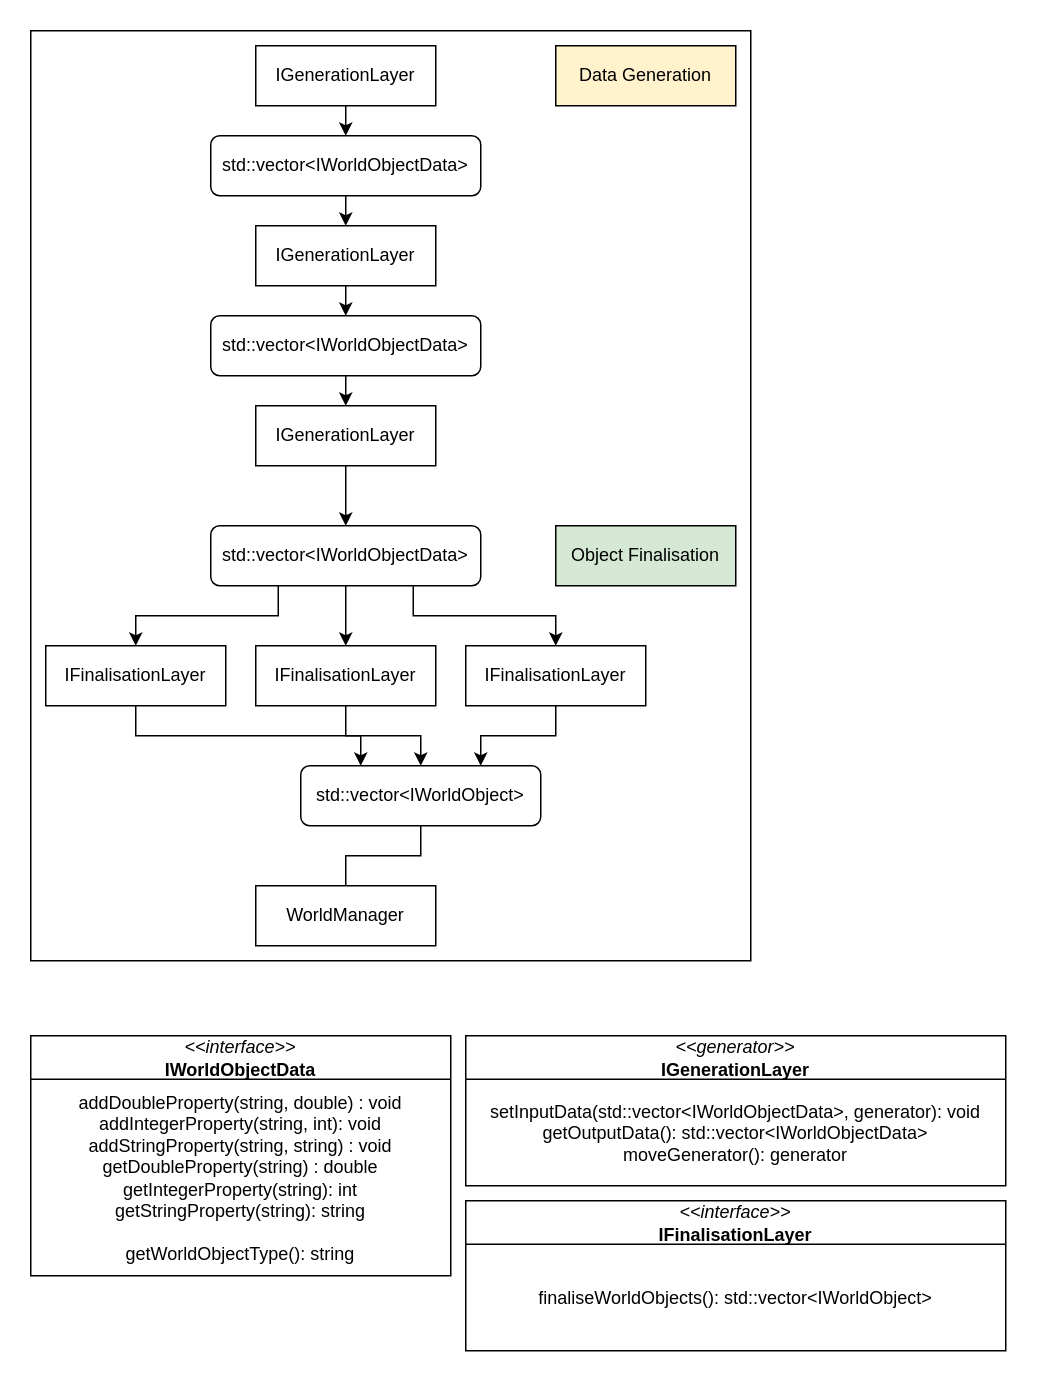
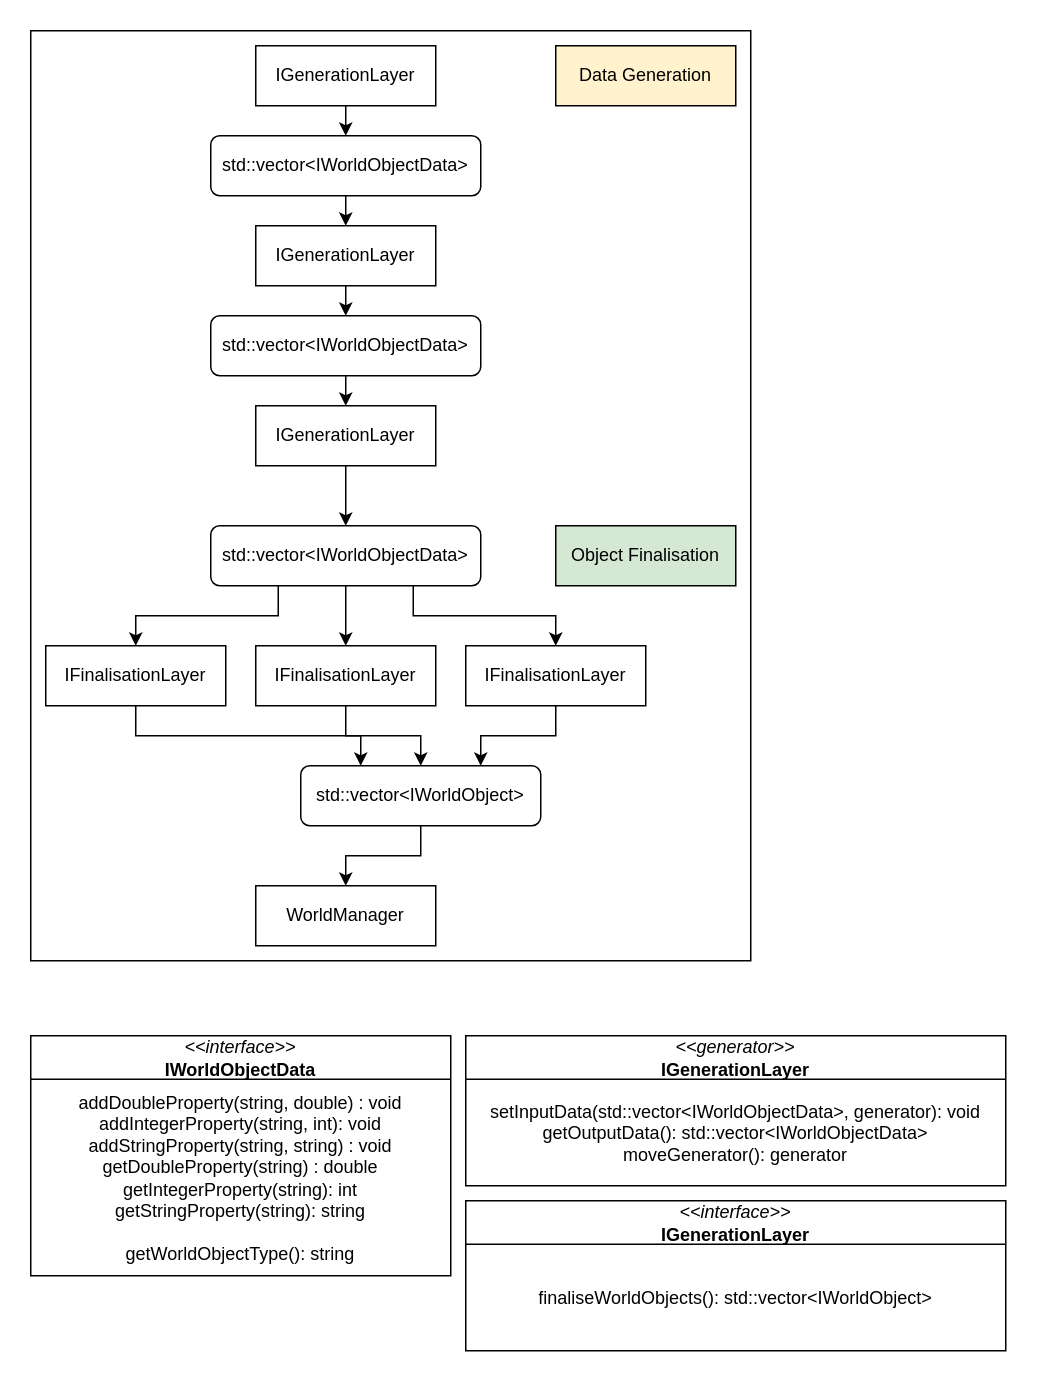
edge "std::vector<IWorldObject>" -- "WorldManager": arrowhead none -> classic
node "<<interface>> IFinalisationLayer": label "<<interface>> IFinalisationLayer" -> "<<interface>> IGenerationLayer"
